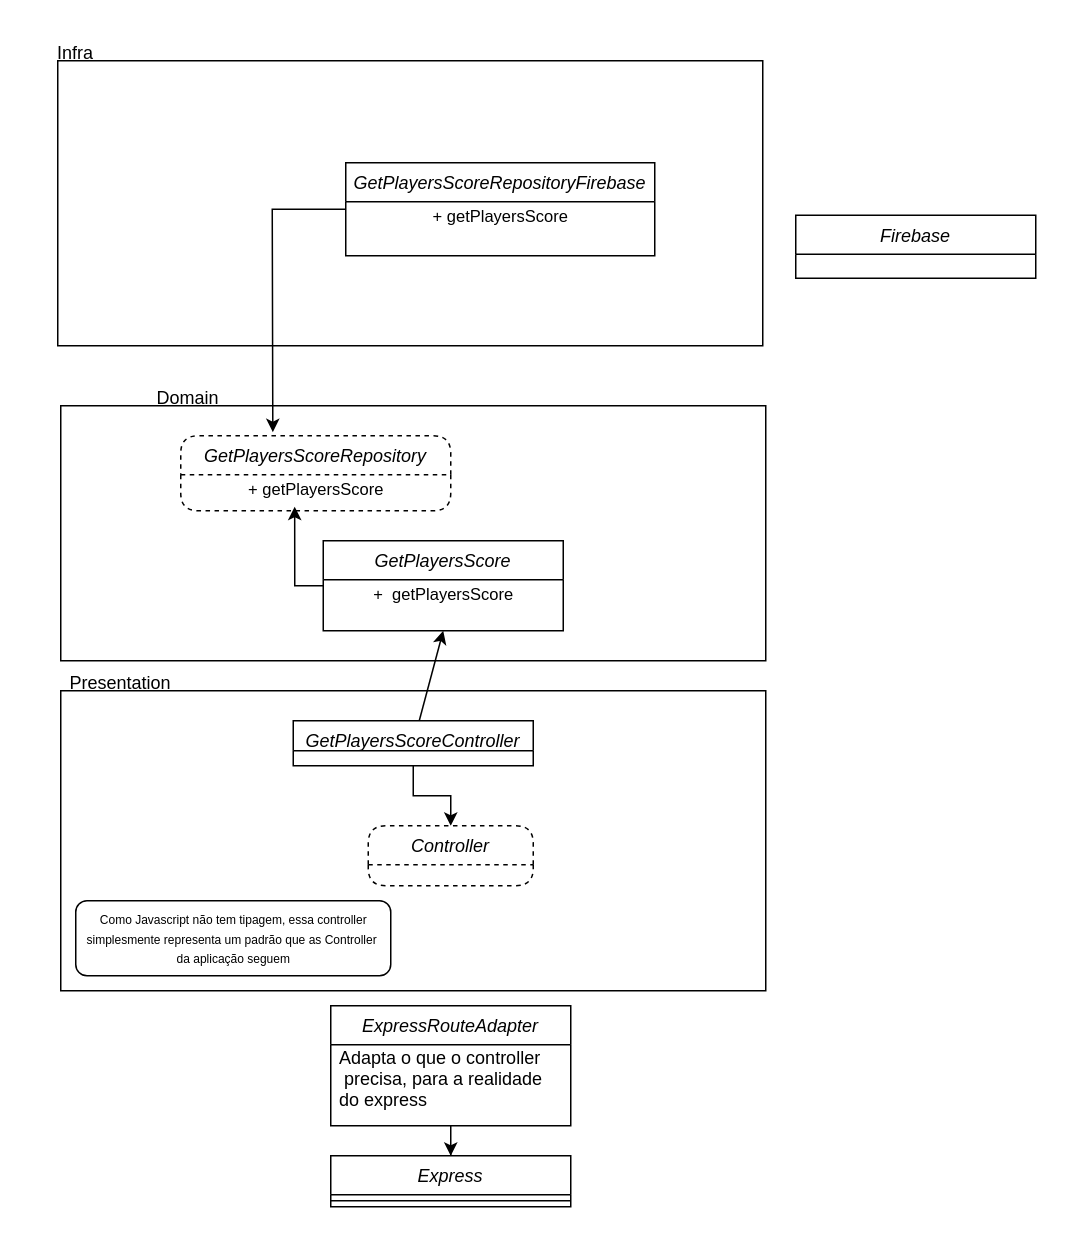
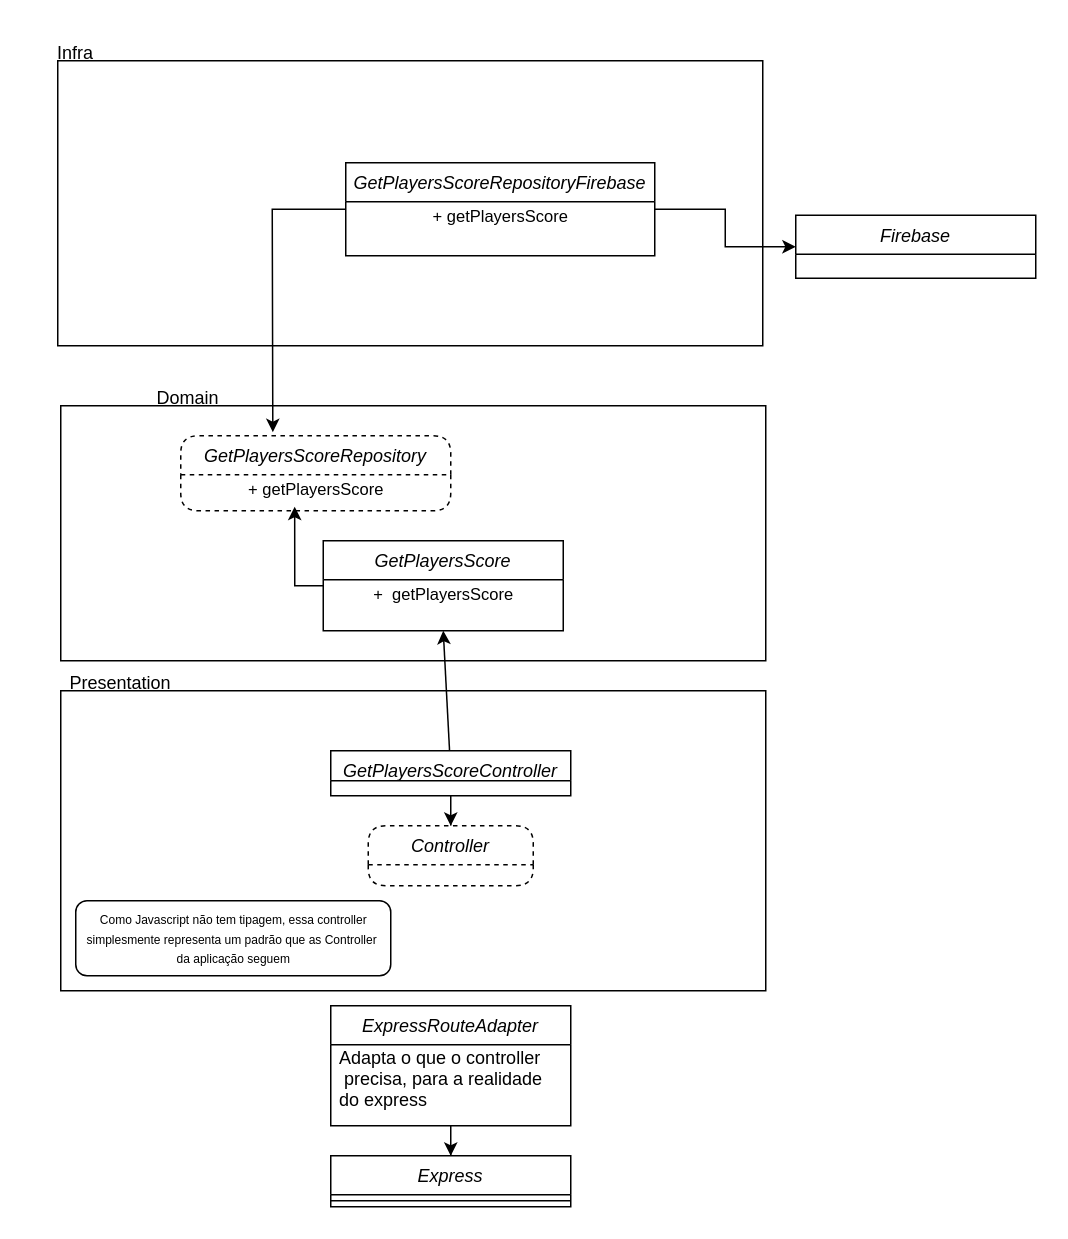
edge "GetPlayersScoreRepositoryFirebase" -> "Firebase": added
node "GetPlayersScoreController": moved (413, 743) -> (451, 773)
